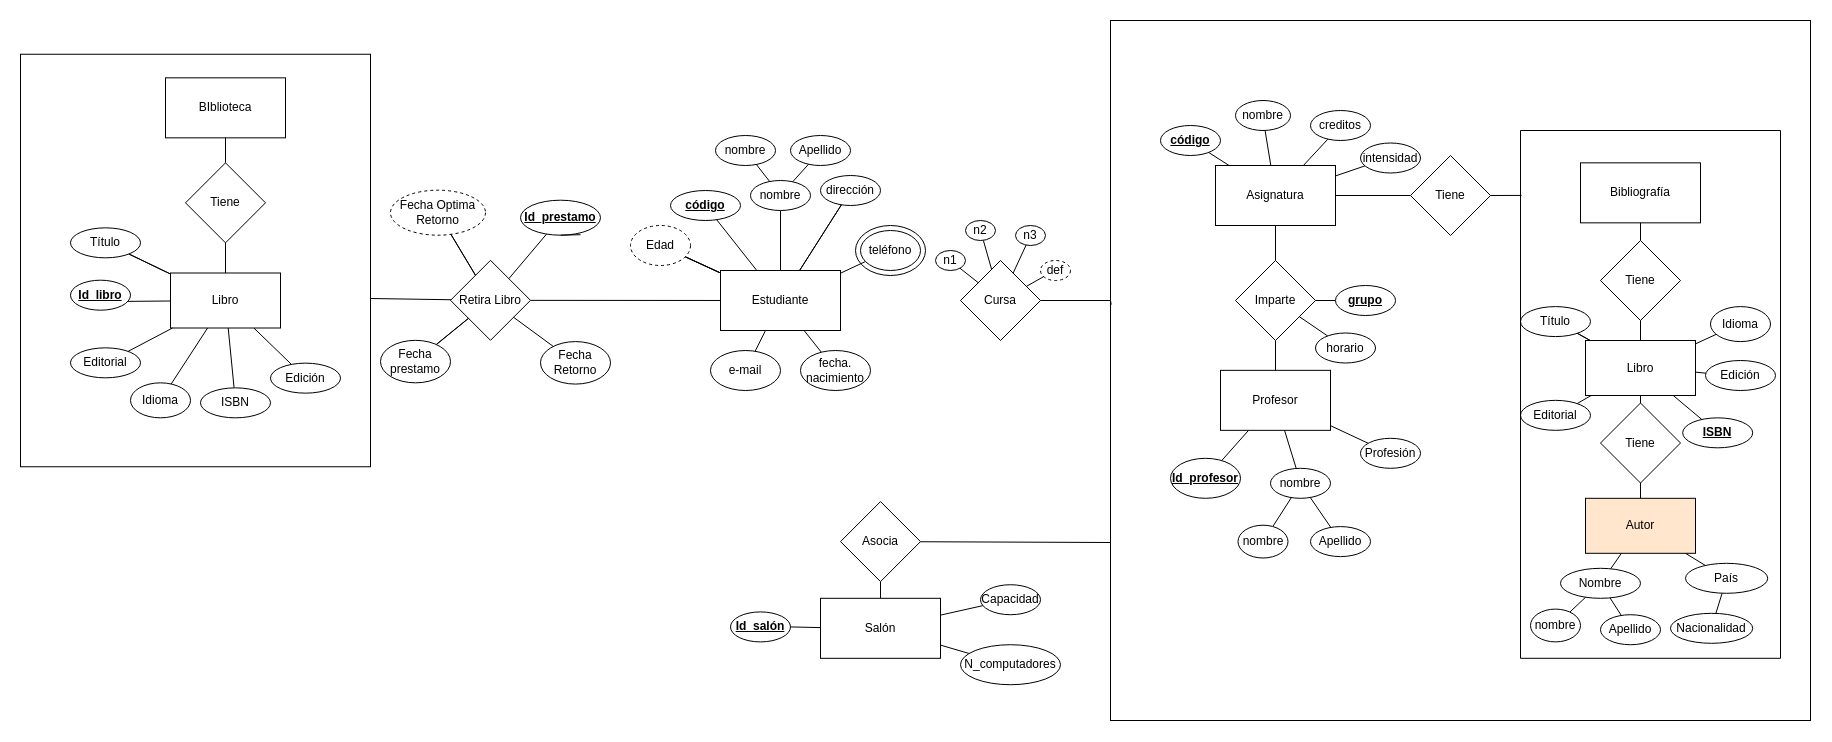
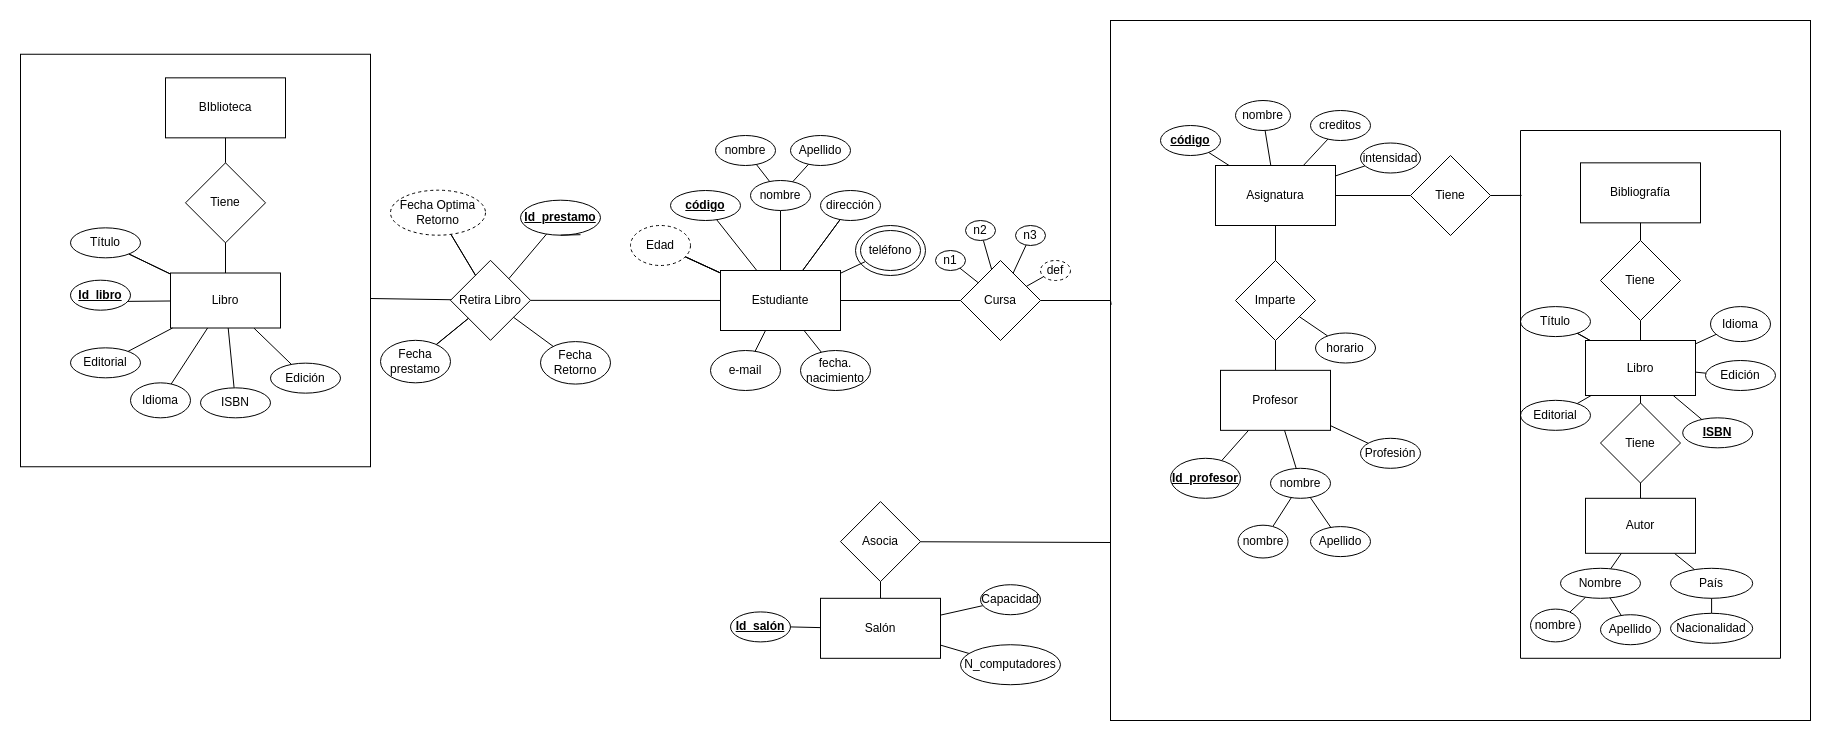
node "dirección": moved (851, 191) -> (851, 206)
edge "Estudiante" -- "Cursa": added
edge "Imparte" -- "grupo": removed
node "grupo": removed
node "Autor": fillcolor #ffe6cc -> #ffffff
node "País": moved (1727, 578) -> (1712, 583)
